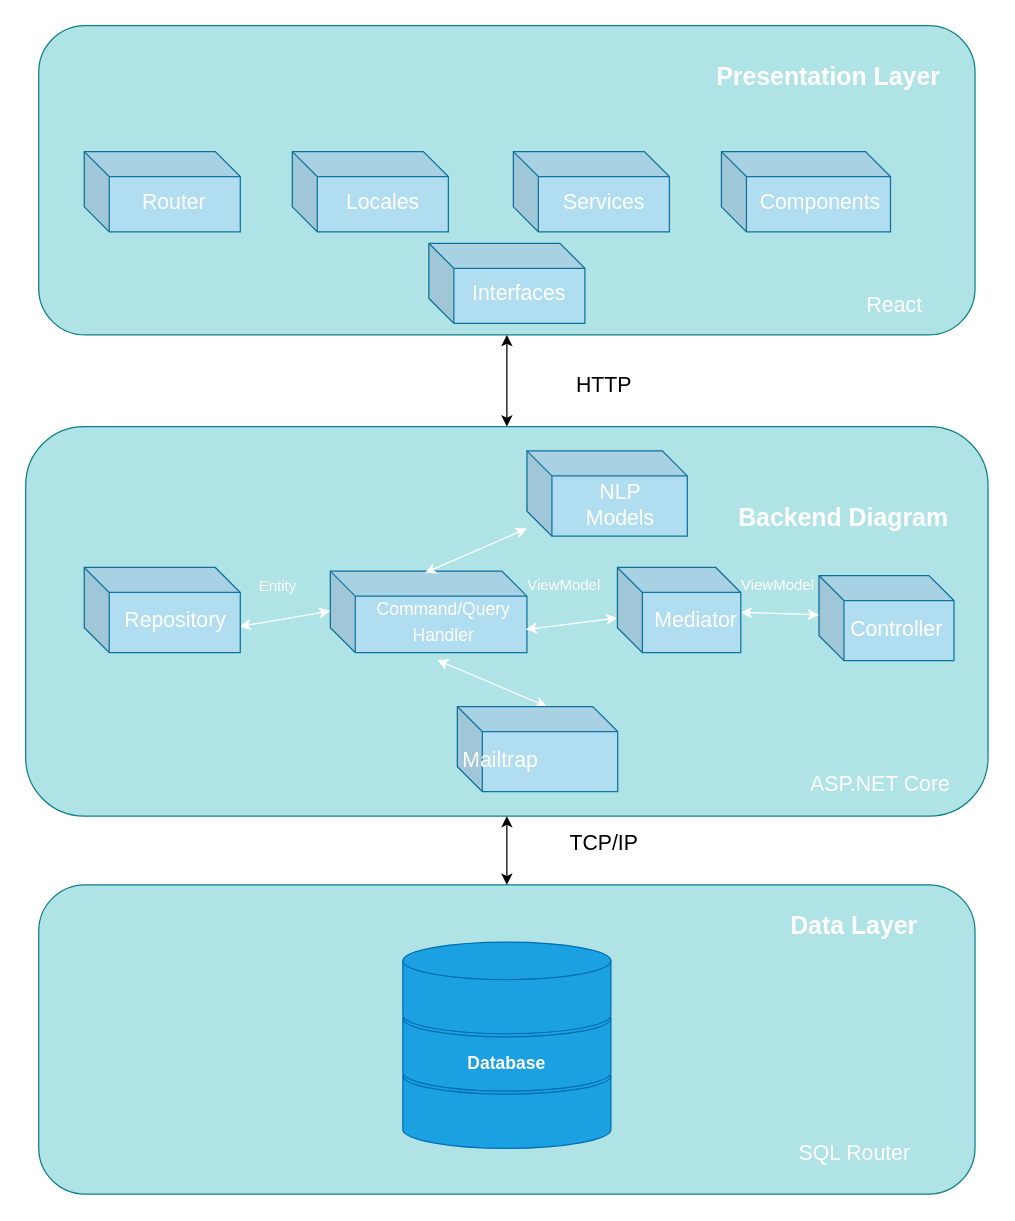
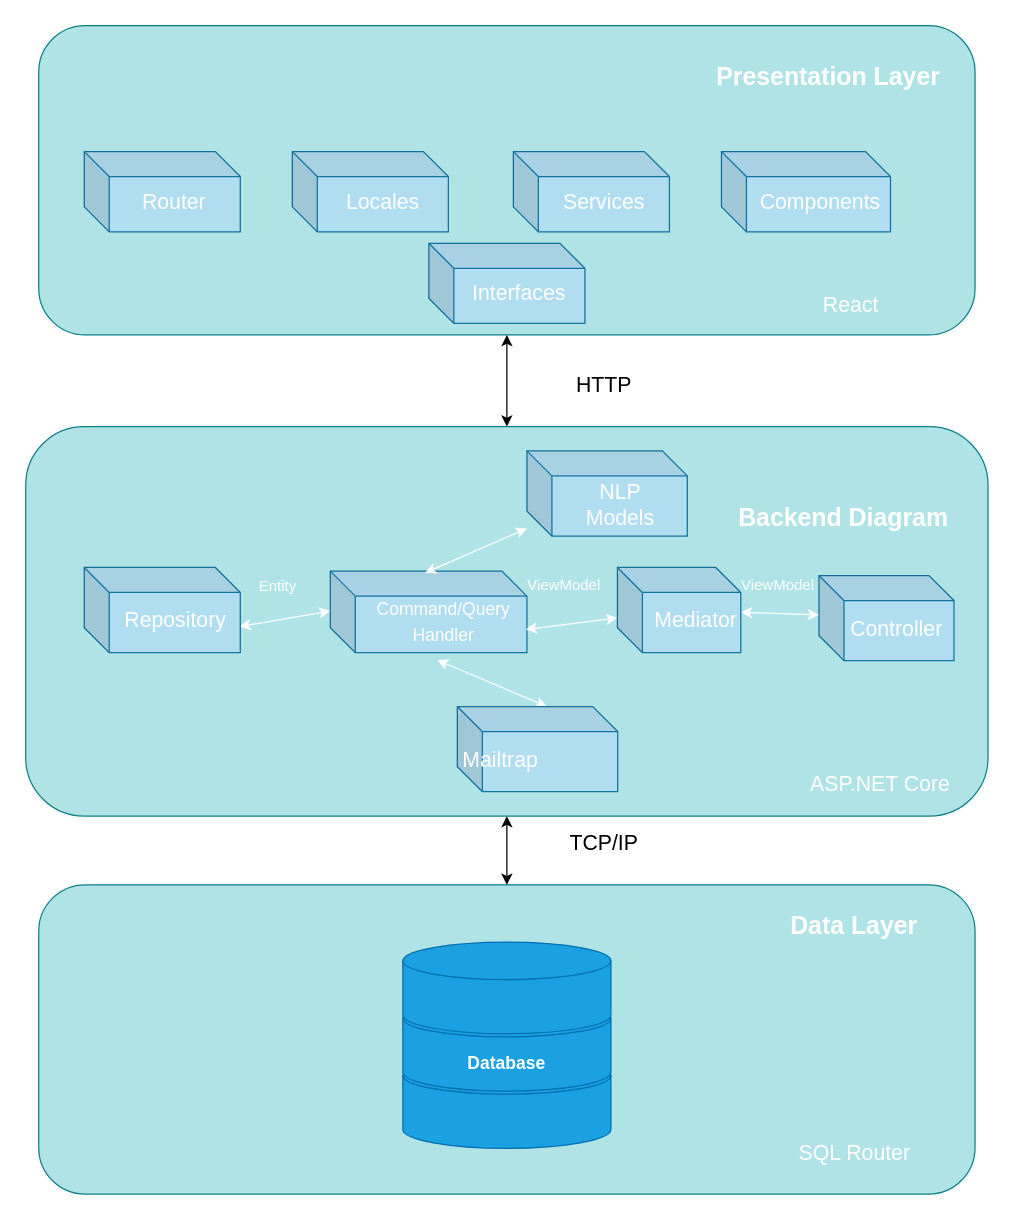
node "React": moved (895, 306) -> (852, 306)
